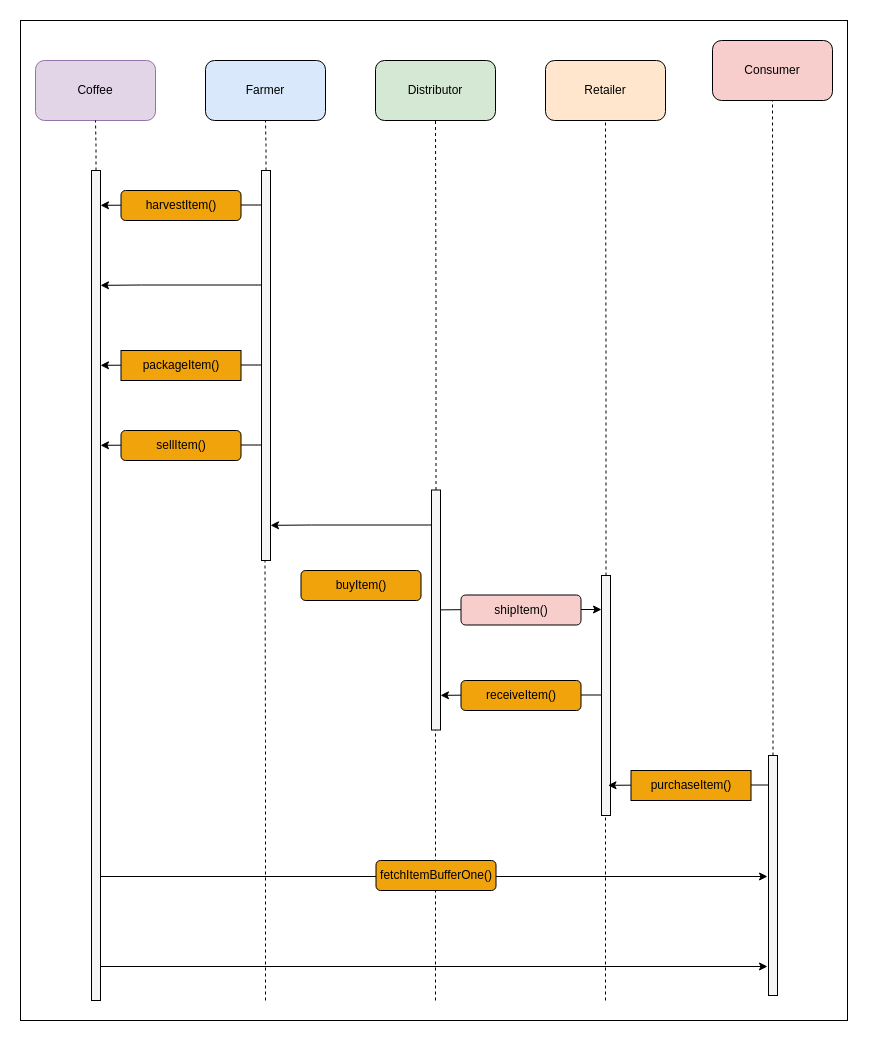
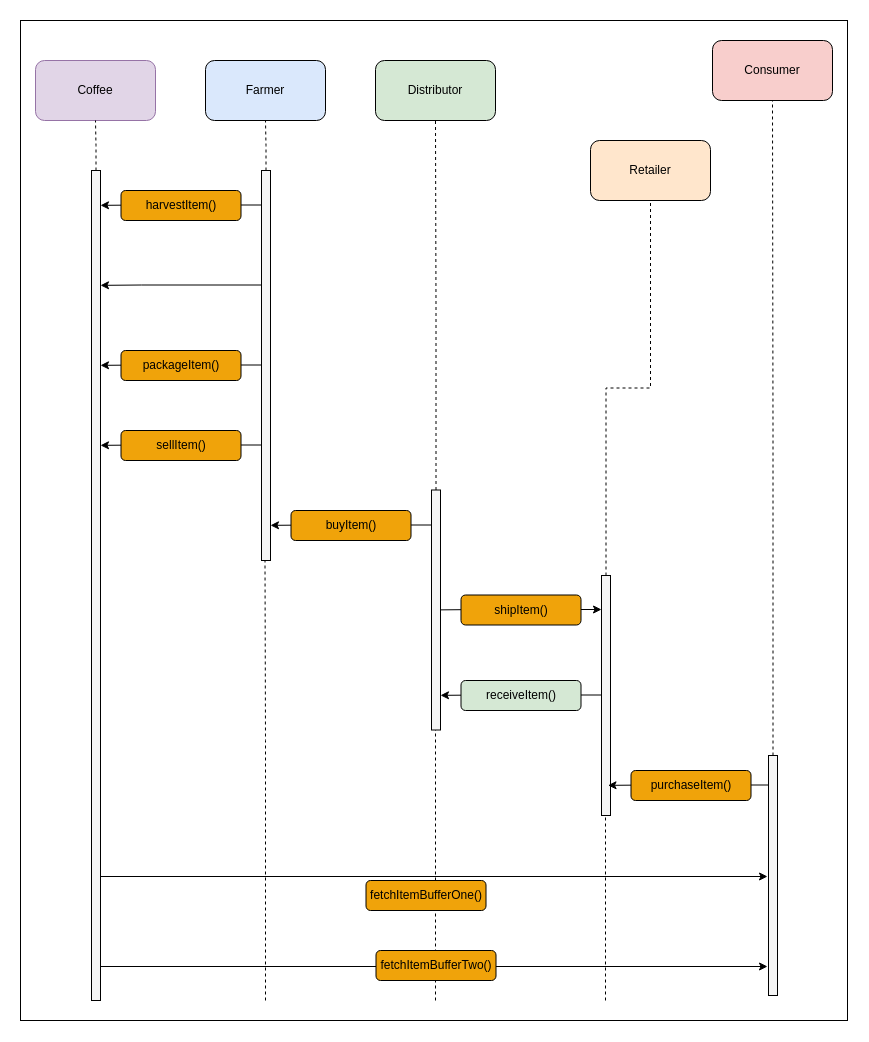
node "Retailer": moved (606, 91) -> (651, 171)
node "packageItem()": shape rectangle -> rounded rectangle
node "buyItem()": moved (361, 586) -> (351, 526)
node "shipItem()": fillcolor #f8cecc -> #f0a30a
node "receiveItem()": fillcolor #f0a30a -> #d5e8d4
node "purchaseItem()": shape rectangle -> rounded rectangle
node "fetchItemBufferOne()": moved (436, 876) -> (426, 896)
node "fetchItemBufferTwo()": added
